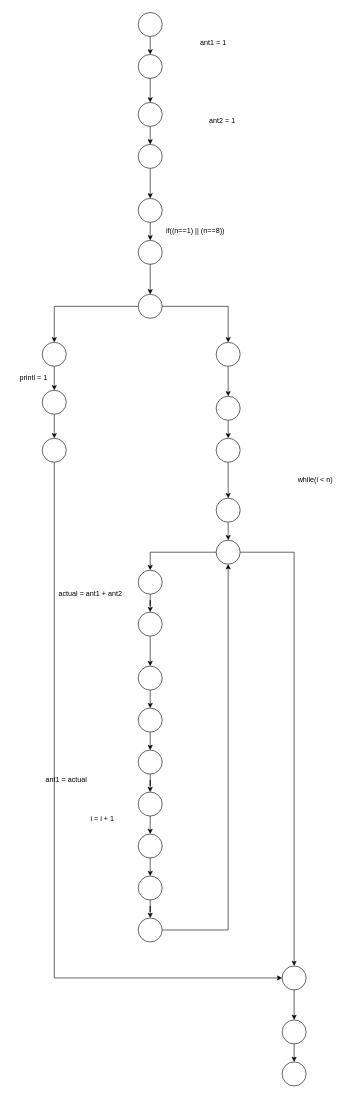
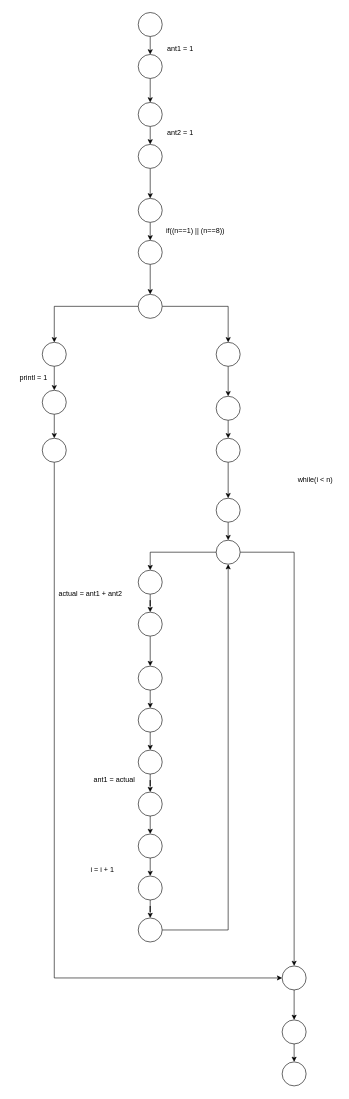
node "ant1 = 1": moved (213, 42) -> (180, 48)
node "ant2 = 1": moved (222, 120) -> (180, 132)
node "ant1 = actual": moved (66, 780) -> (114, 780)
node "i = i + 1": moved (102, 819) -> (102, 870)
